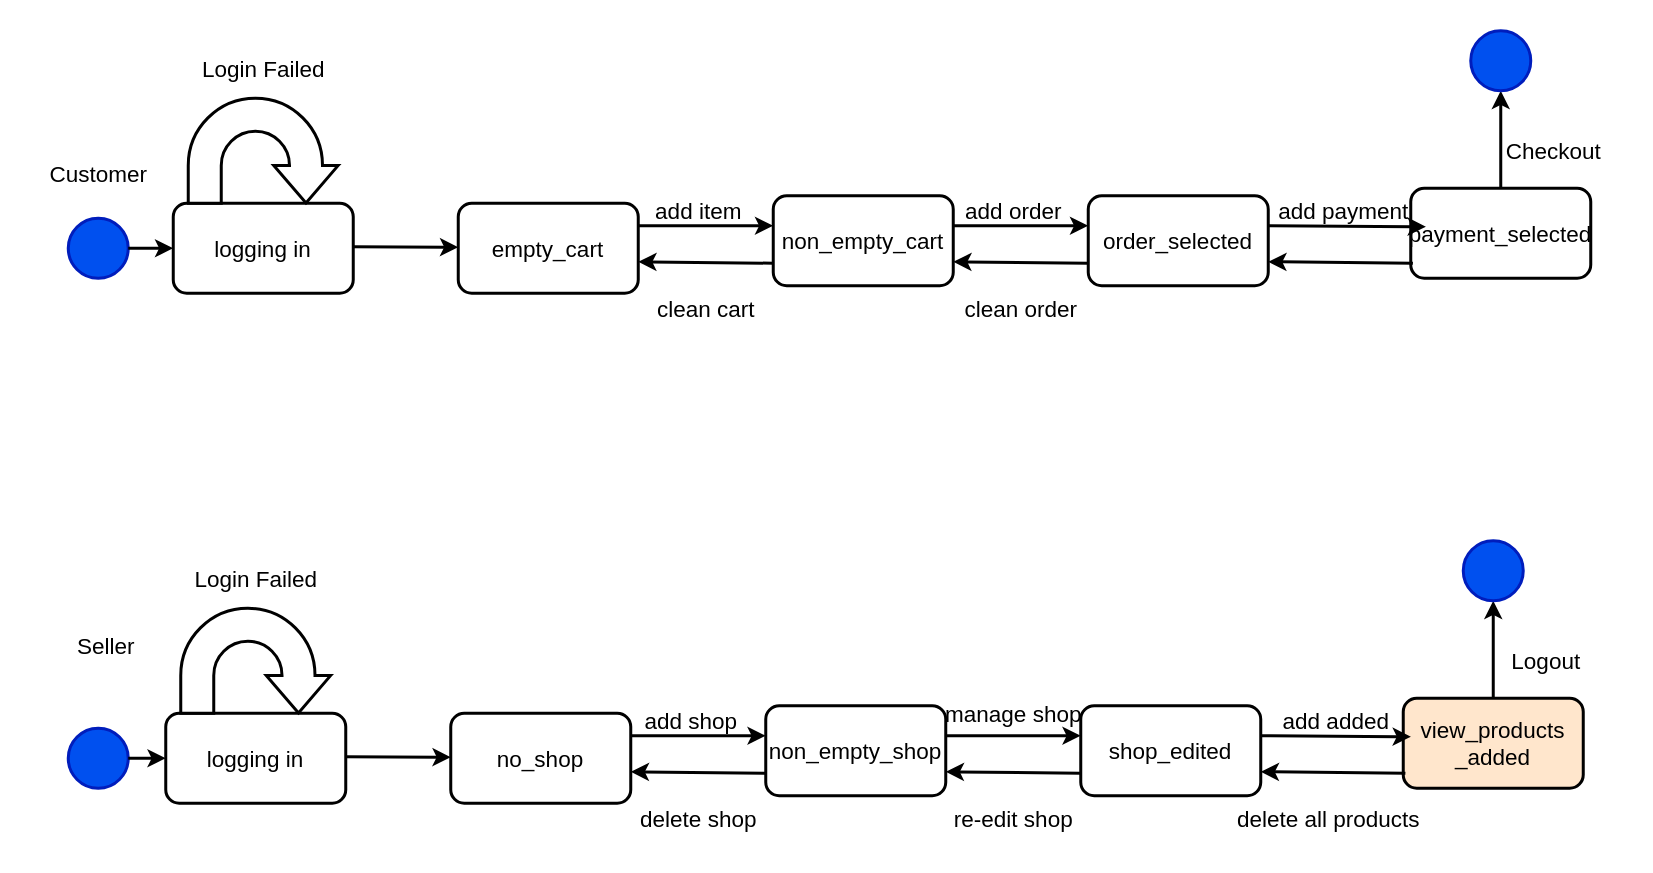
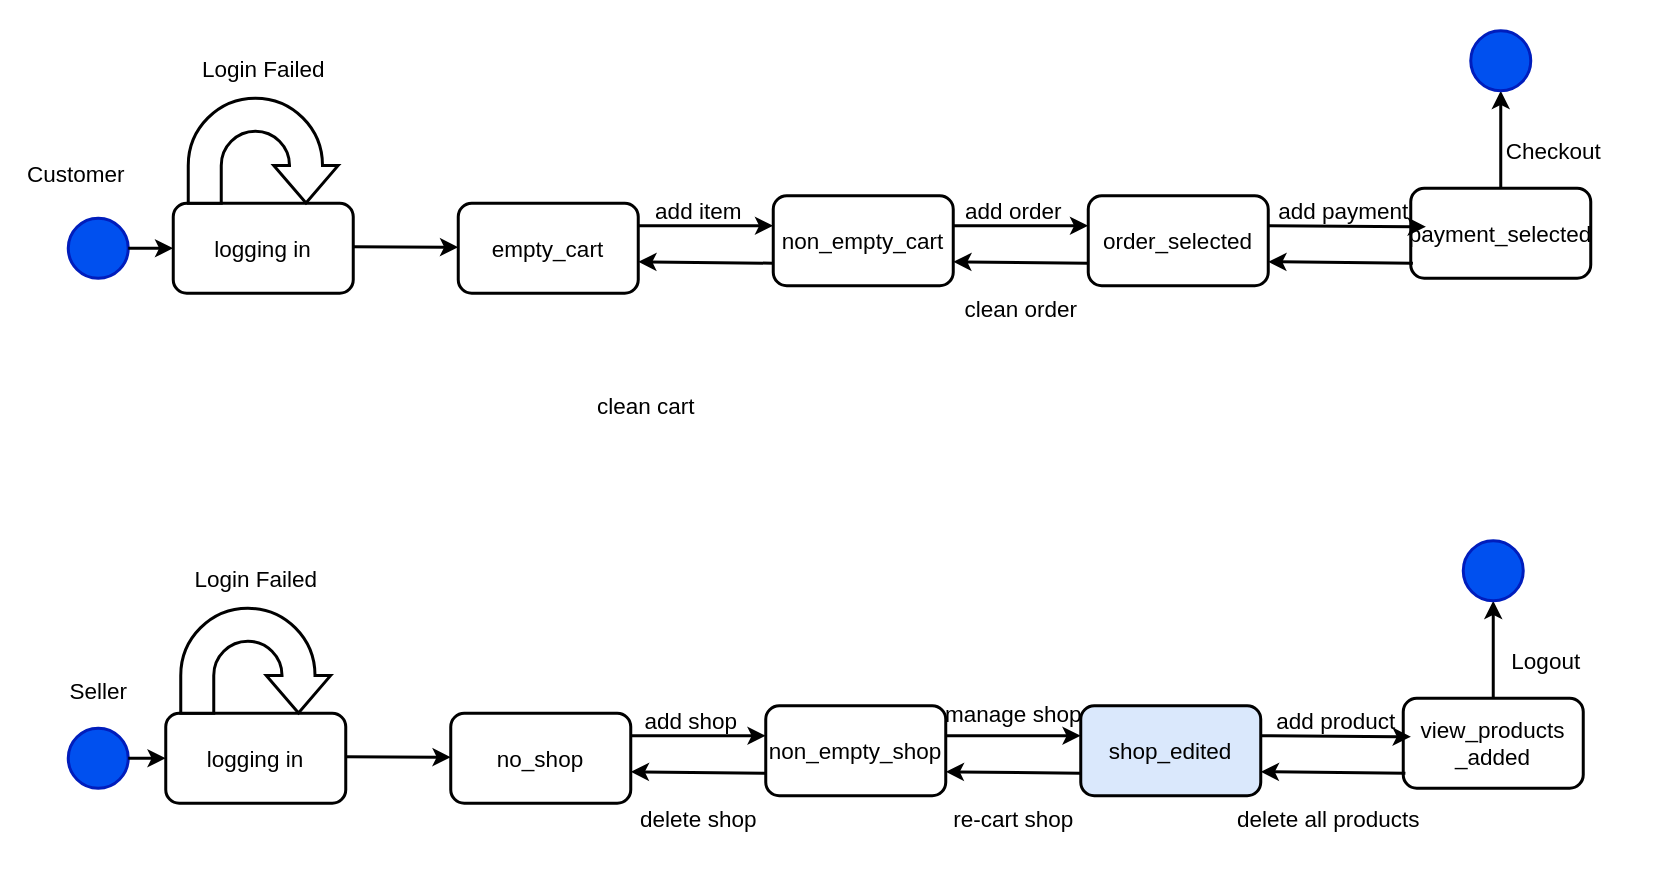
node "Customer": moved (98, 173) -> (76, 173)
node "clean cart": moved (706, 308) -> (646, 406)
node "Seller": moved (106, 646) -> (98, 691)
node "add added": label "add added" -> "add product"
node "view_products _added": fillcolor #ffe6cc -> #ffffff
node "shop_edited": fillcolor #ffffff -> #dae8fc
node "re-edit shop": label "re-edit shop" -> "re-cart shop"
